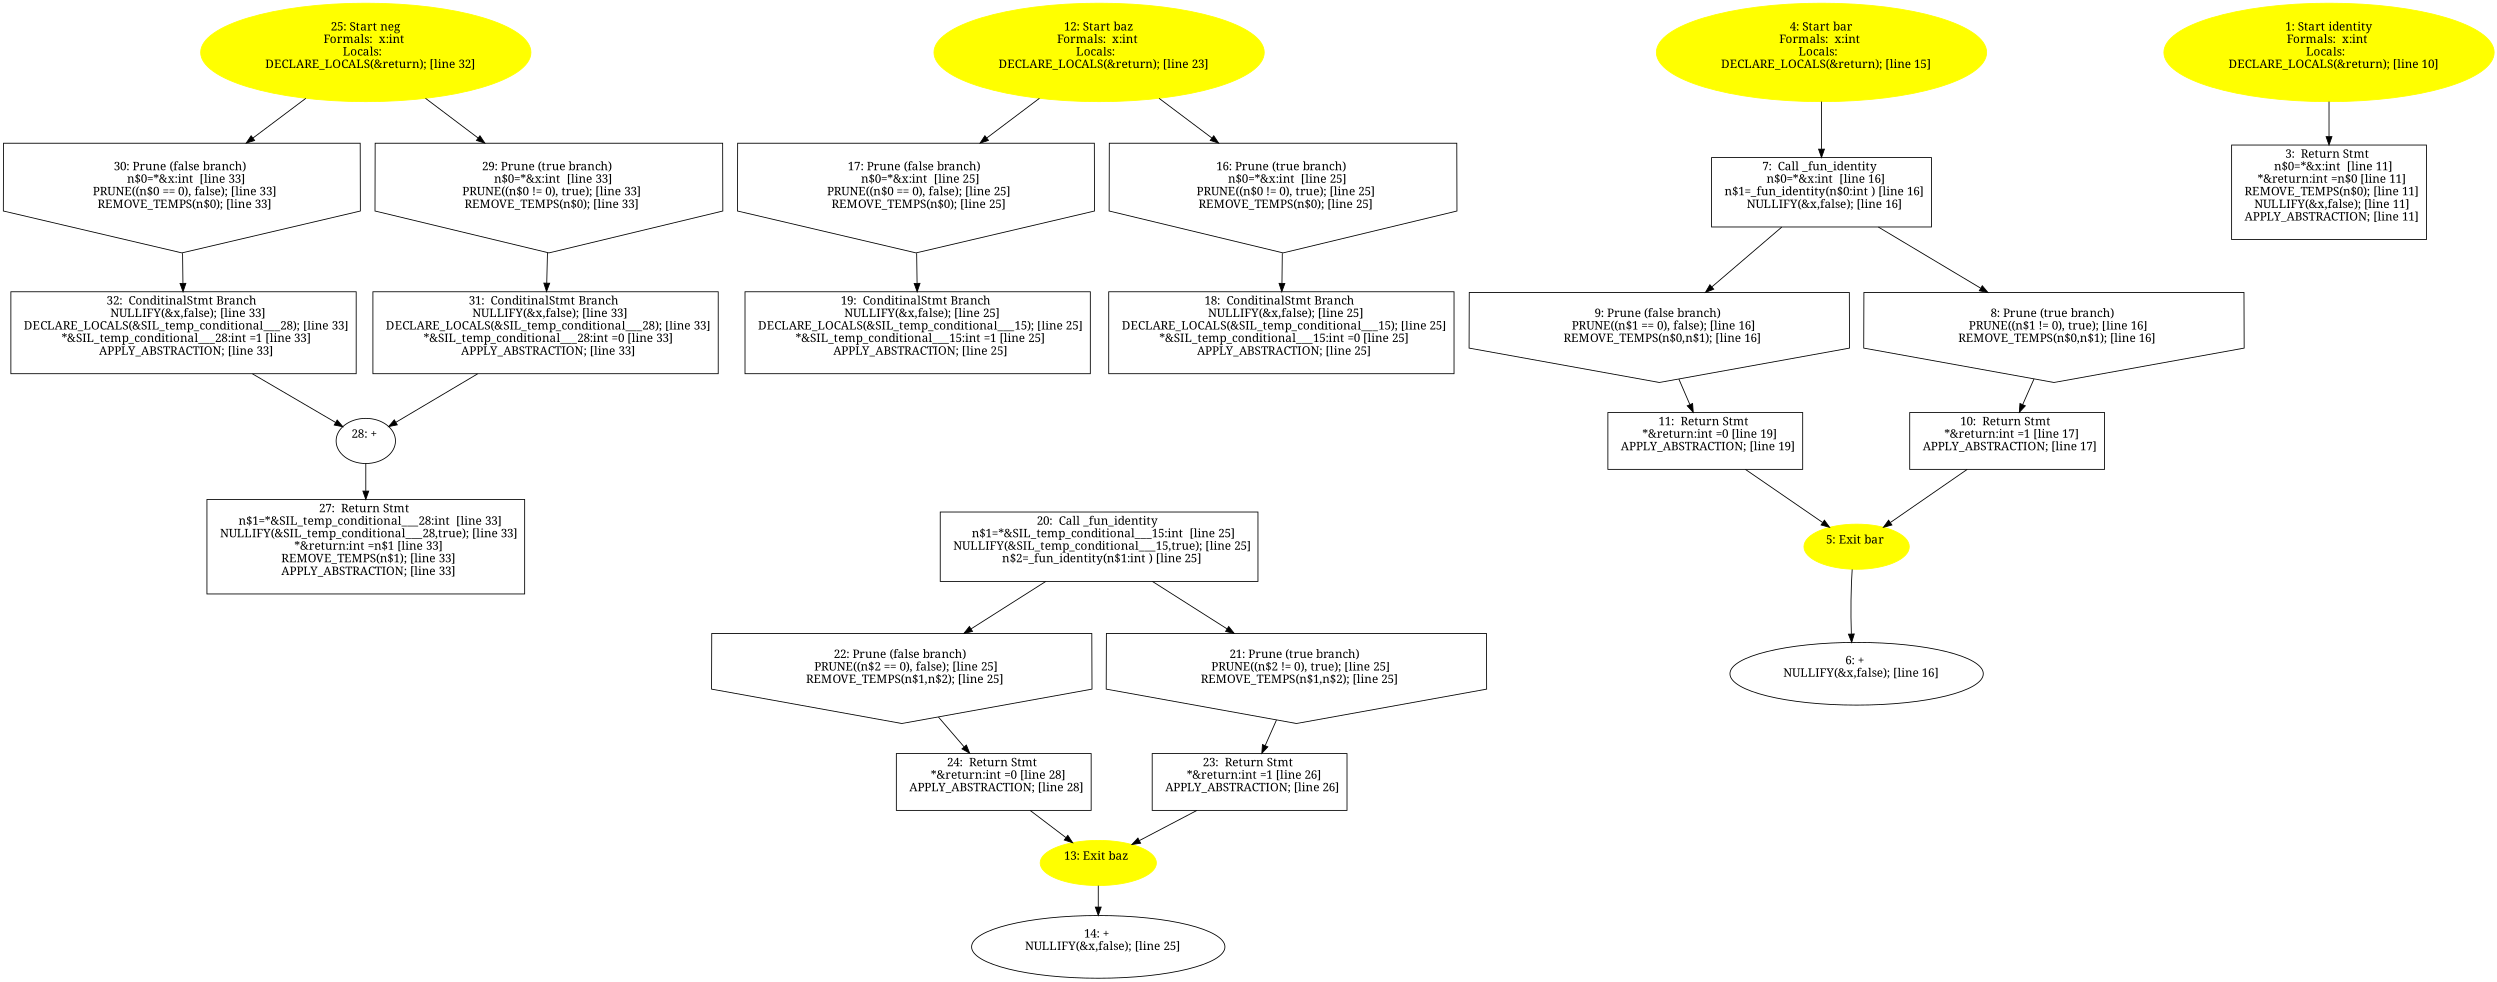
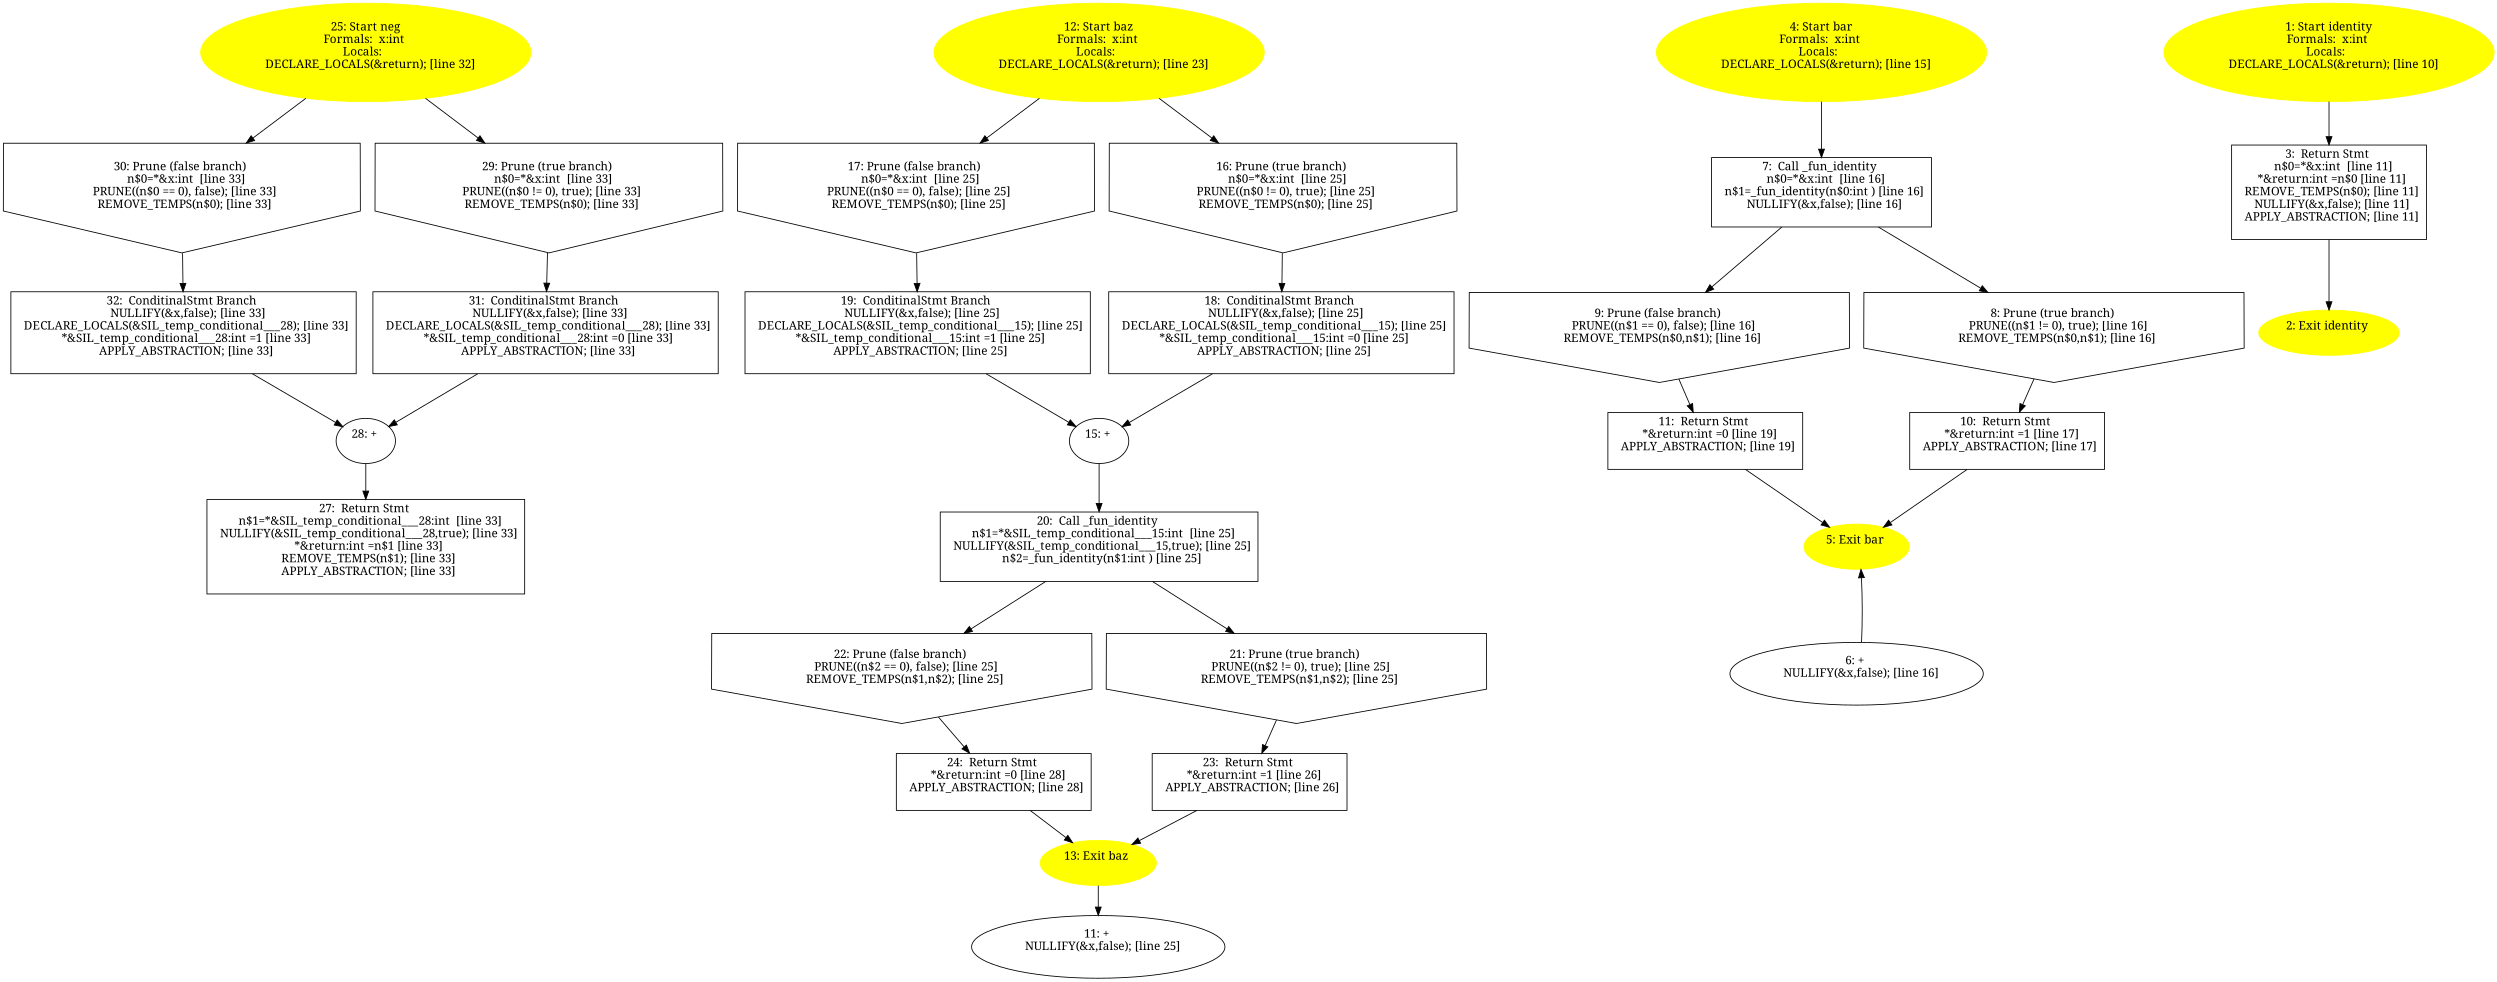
node "2: Exit identity": added
node "15: +": added
edge "5: Exit bar" -> "6: + NULLIFY(&x,false); [line 16]": reversed
node "14: + NULLIFY(&x,false); [line 25]": label "14: + NULLIFY(&x,false); [line 25]" -> "11: + NULLIFY(&x,false); [line 25]"
